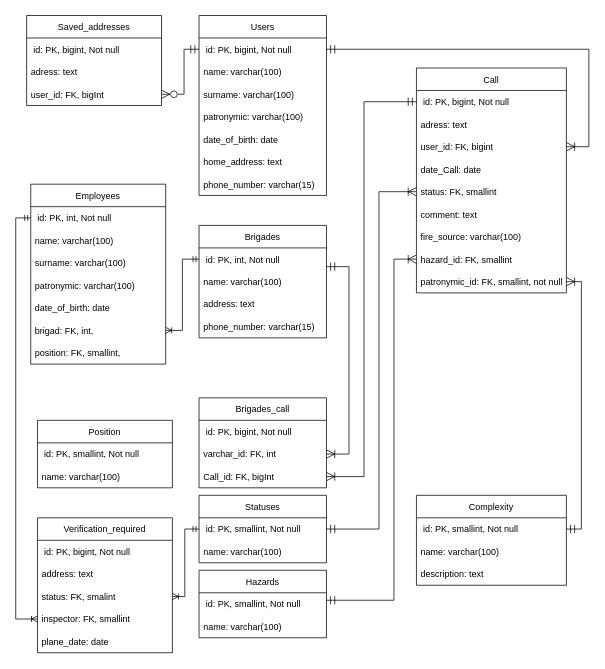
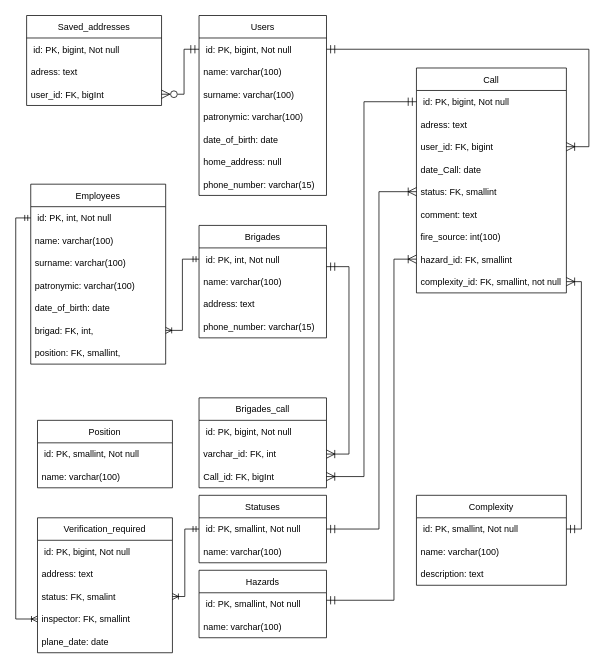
node "home_address: text": label "home_address: text" -> "home_address: null"
node "fire_source: varchar(100)": label "fire_source: varchar(100)" -> "fire_source: int(100)"
node "patronymic_id: FK, smallint, not null": label "patronymic_id: FK, smallint, not null" -> "complexity_id: FK, smallint, not null"
